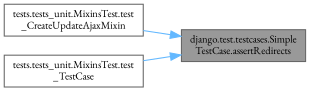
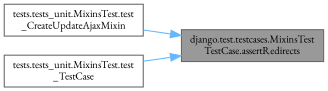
node "django.test.testcases.Simple TestCase.assertRedirects": label "django.test.testcases.Simple TestCase.assertRedirects" -> "django.test.testcases.MixinsTest TestCase.assertRedirects"
